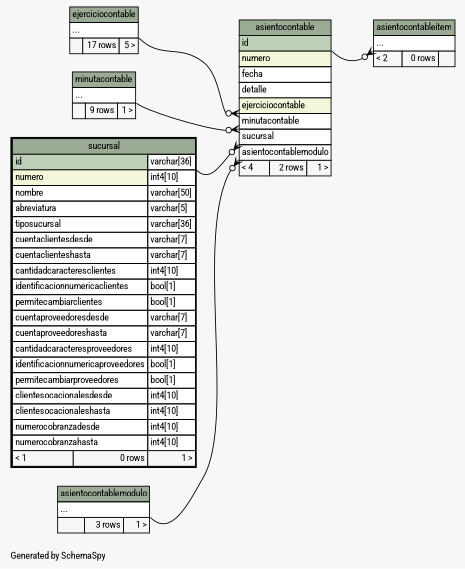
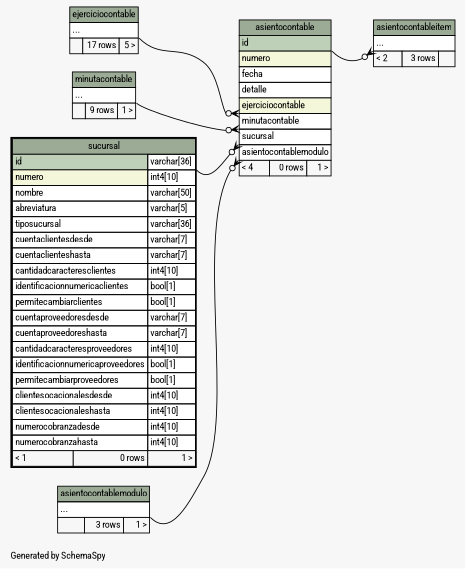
node "asientocontableitem": text "0 rows" -> "3 rows"
node "asientocontable": text "2 rows" -> "0 rows"
